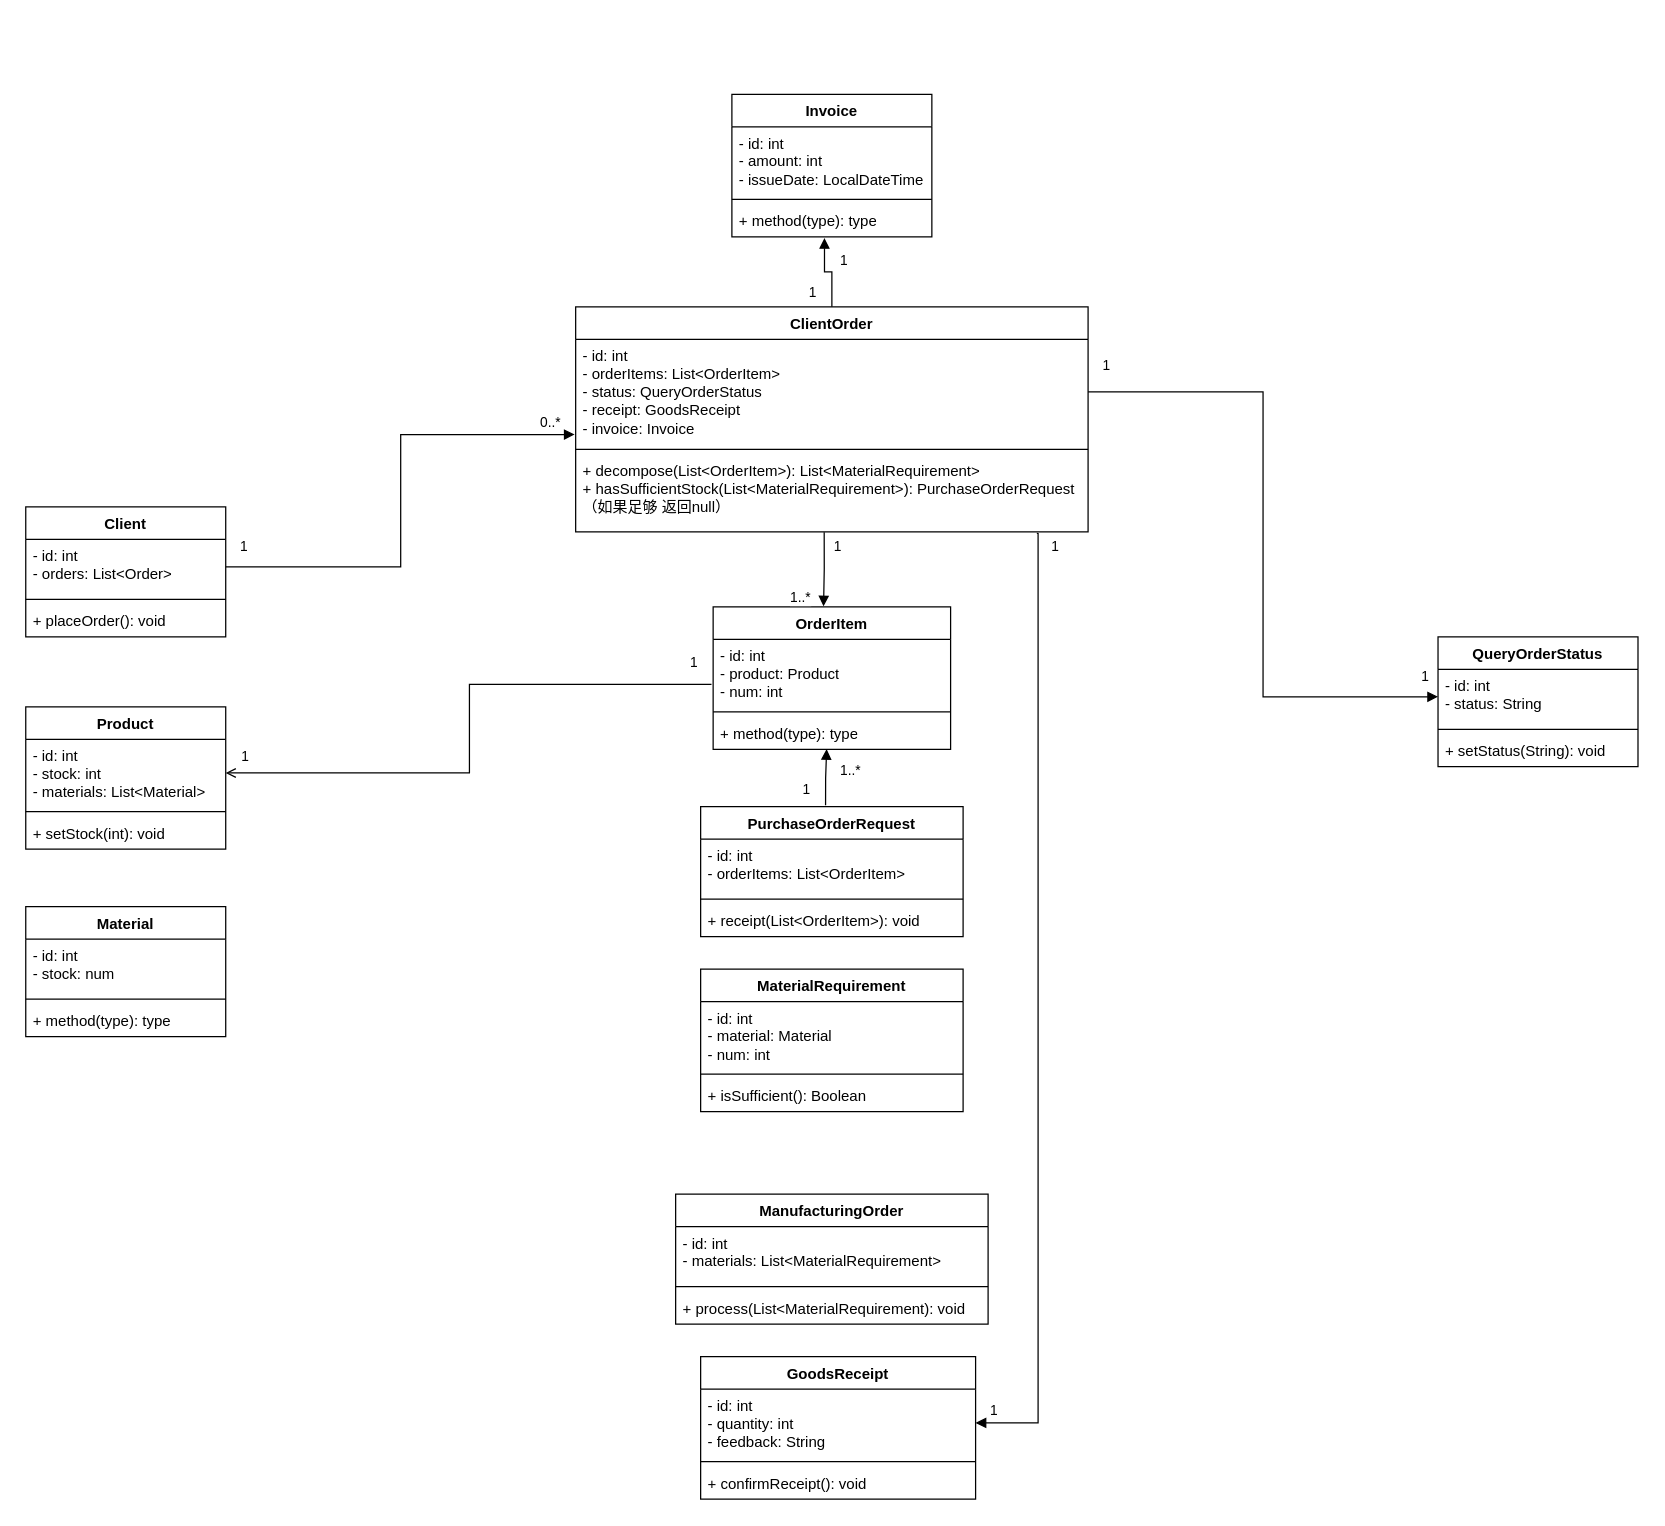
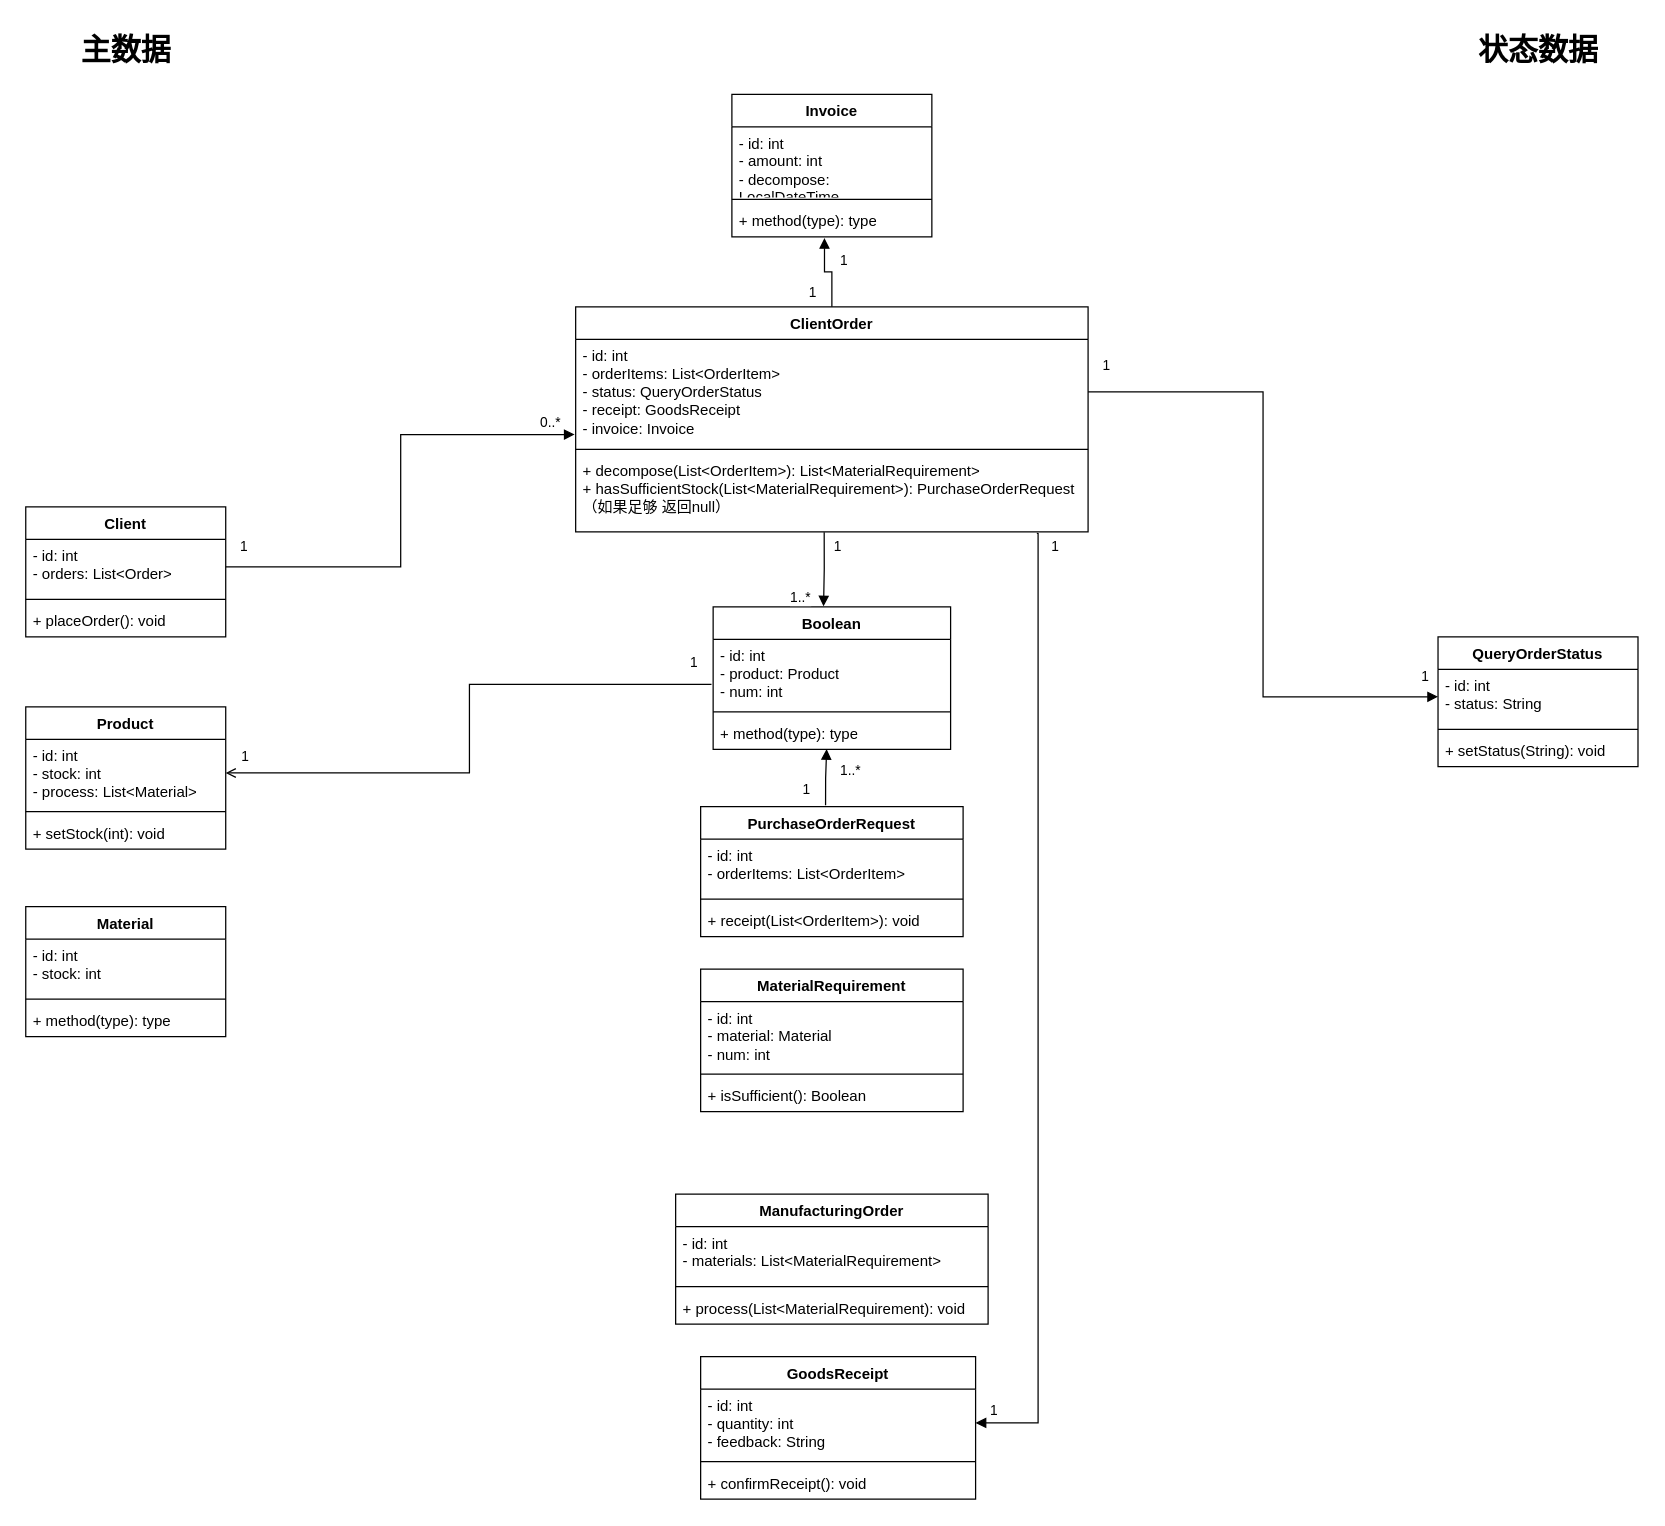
node "主数据": added
node "状态数据": added
node "- id: int - amount: int - issueDate: LocalDateTime": label "- id: int - amount: int - issueDate: LocalDateTime" -> "- id: int - amount: int - decompose: LocalDateTime"
node "OrderItem": label "OrderItem" -> "Boolean"
node "- id: int - stock: int - materials: List<Material>": label "- id: int - stock: int - materials: List<Material>" -> "- id: int - stock: int - process: List<Material>"
node "- id: int - stock: num": label "- id: int - stock: num" -> "- id: int - stock: int"
